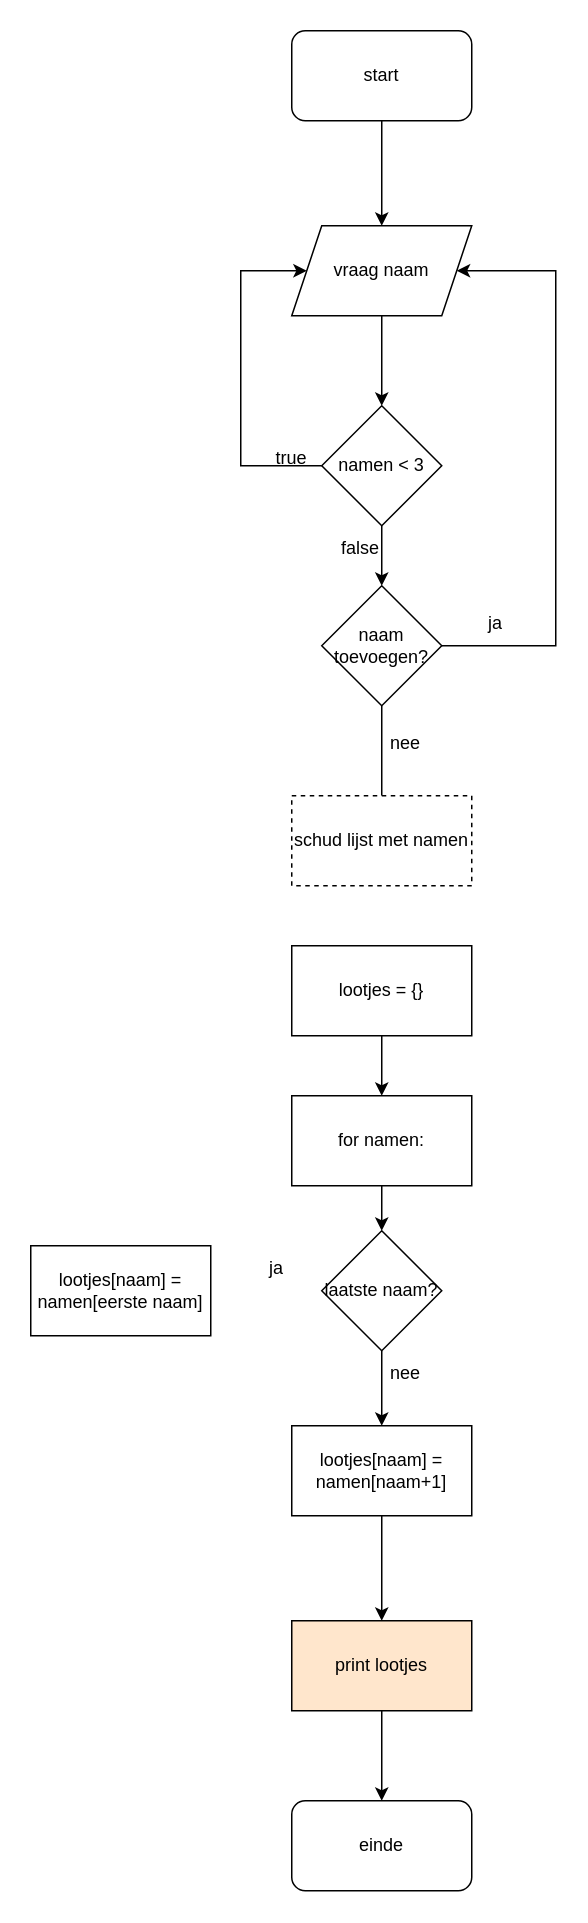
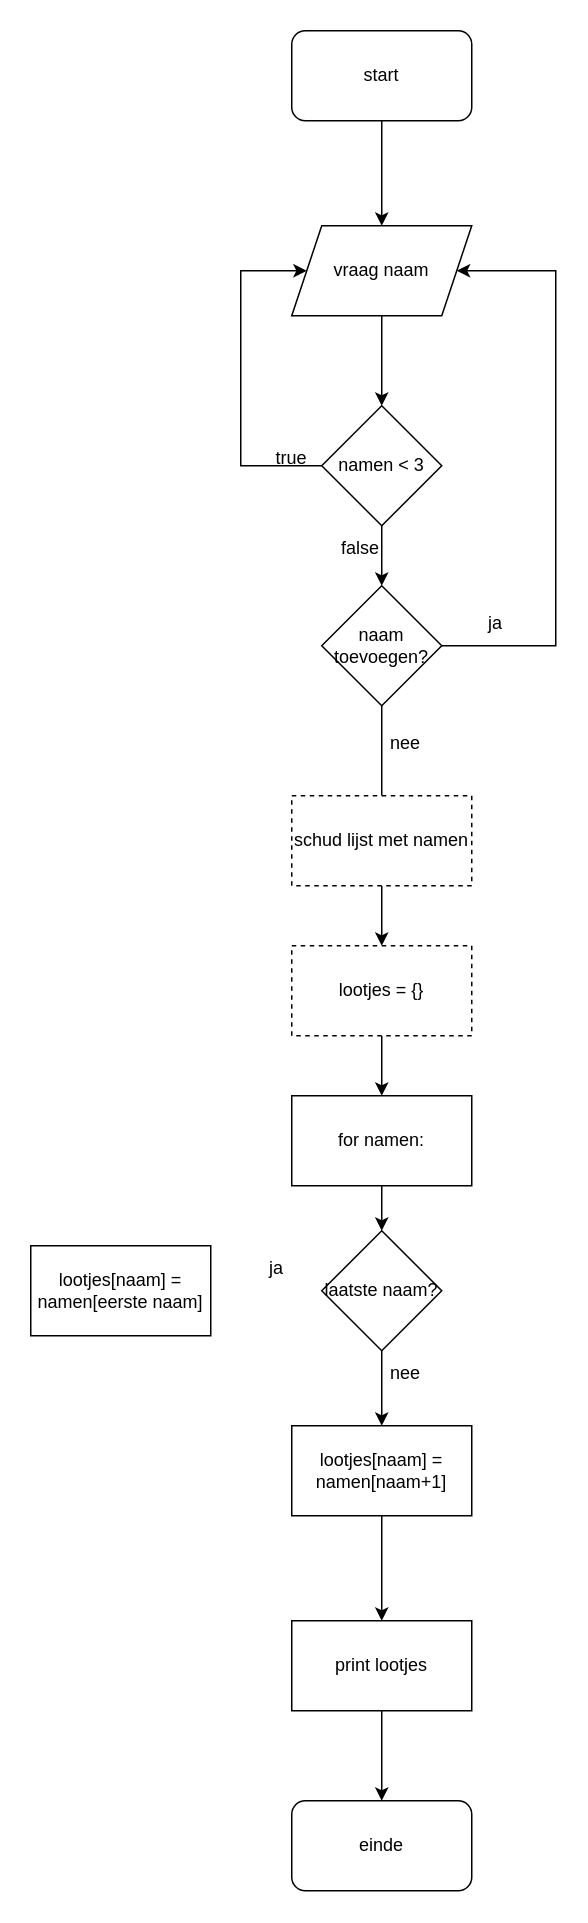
edge "schud lijst met namen" -> "lootjes = {}": added
node "lootjes = {}": style solid -> dashed
node "print lootjes": fillcolor #ffe6cc -> #ffffff
